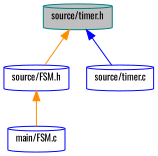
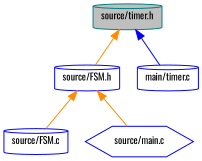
node "source/timer.c": label "source/timer.c" -> "main/timer.c"
node "main/FSM.c": label "main/FSM.c" -> "source/FSM.c"
node "source/main.c": added
